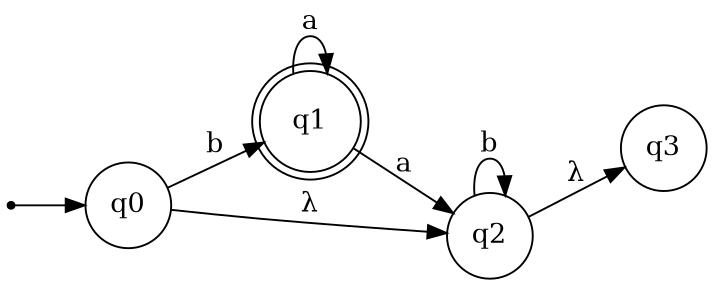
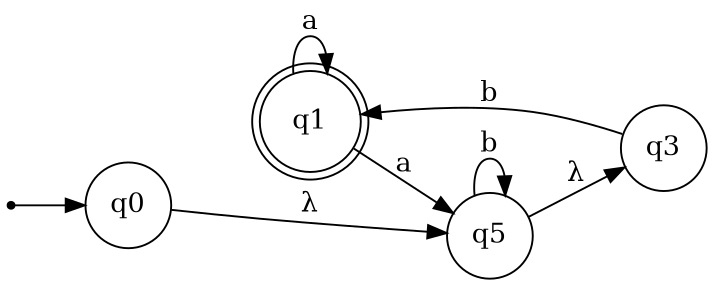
edge "q0" -> "q1": now "q3" -> "q1"
node "q2": label "q2" -> "q5"
